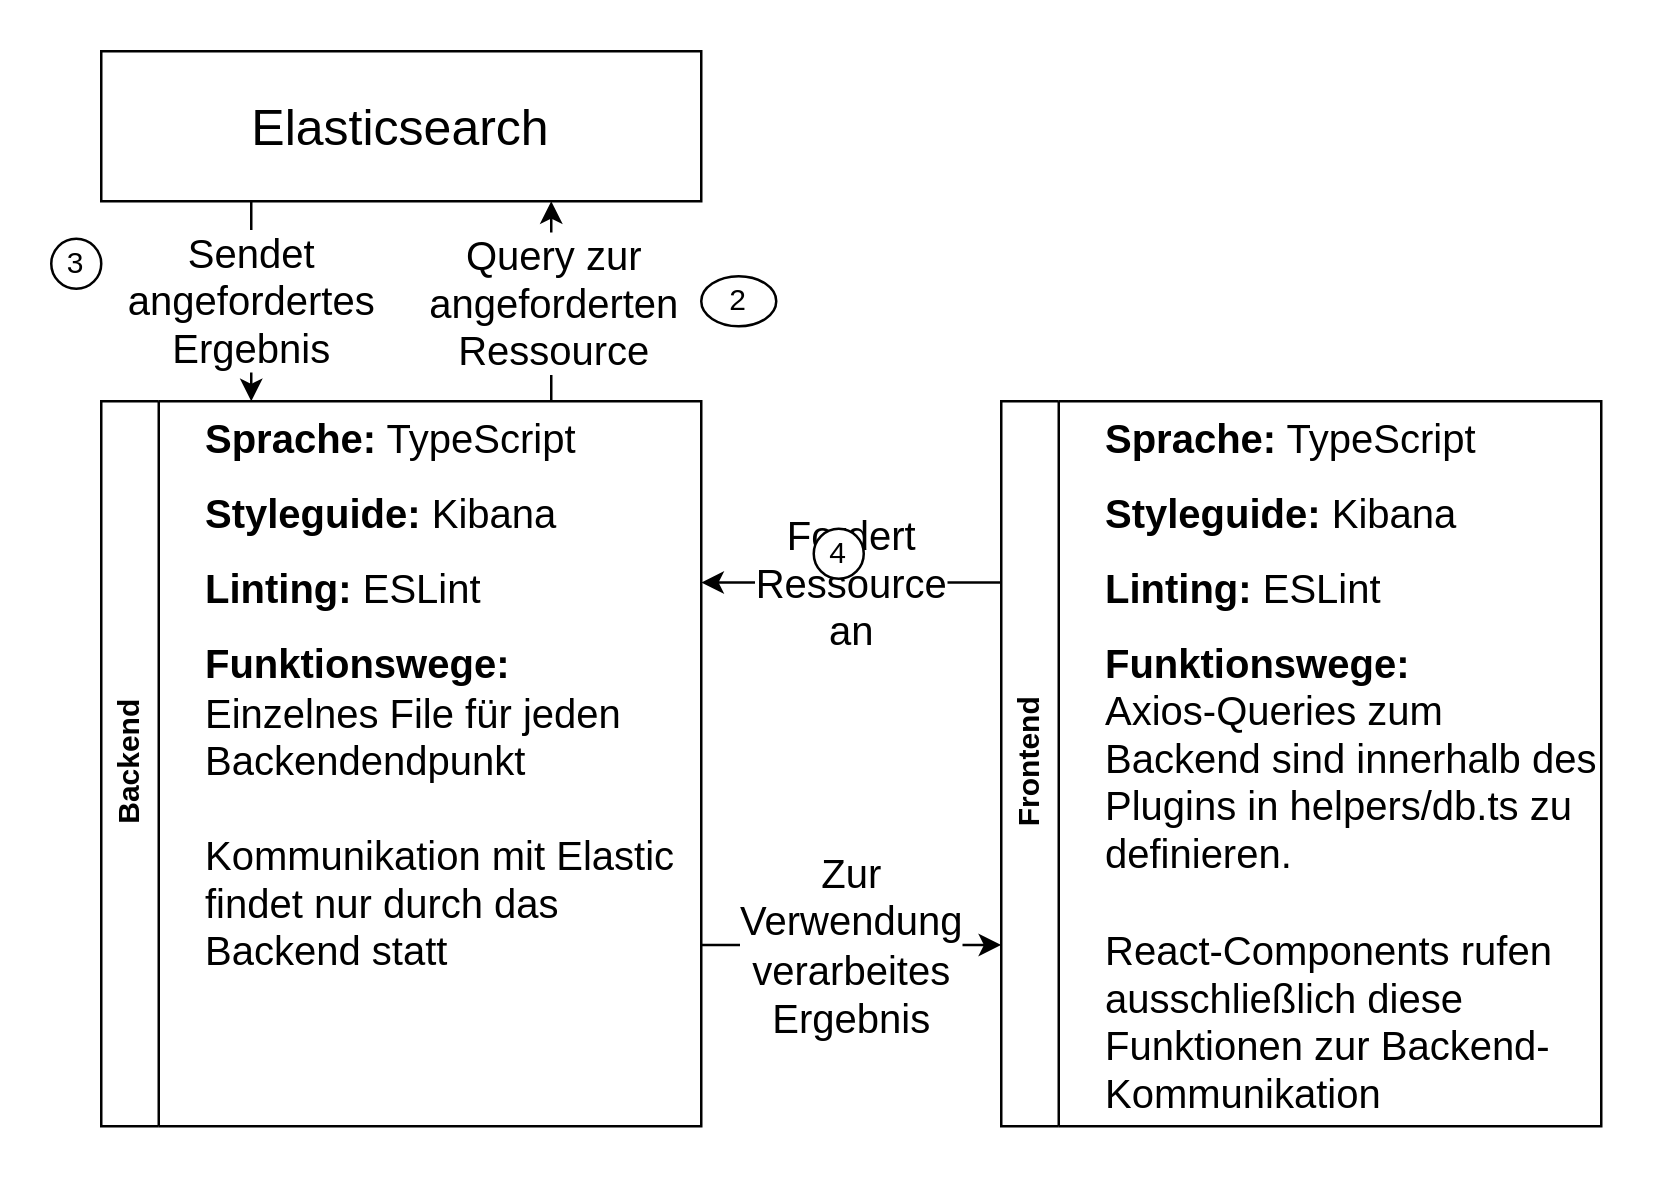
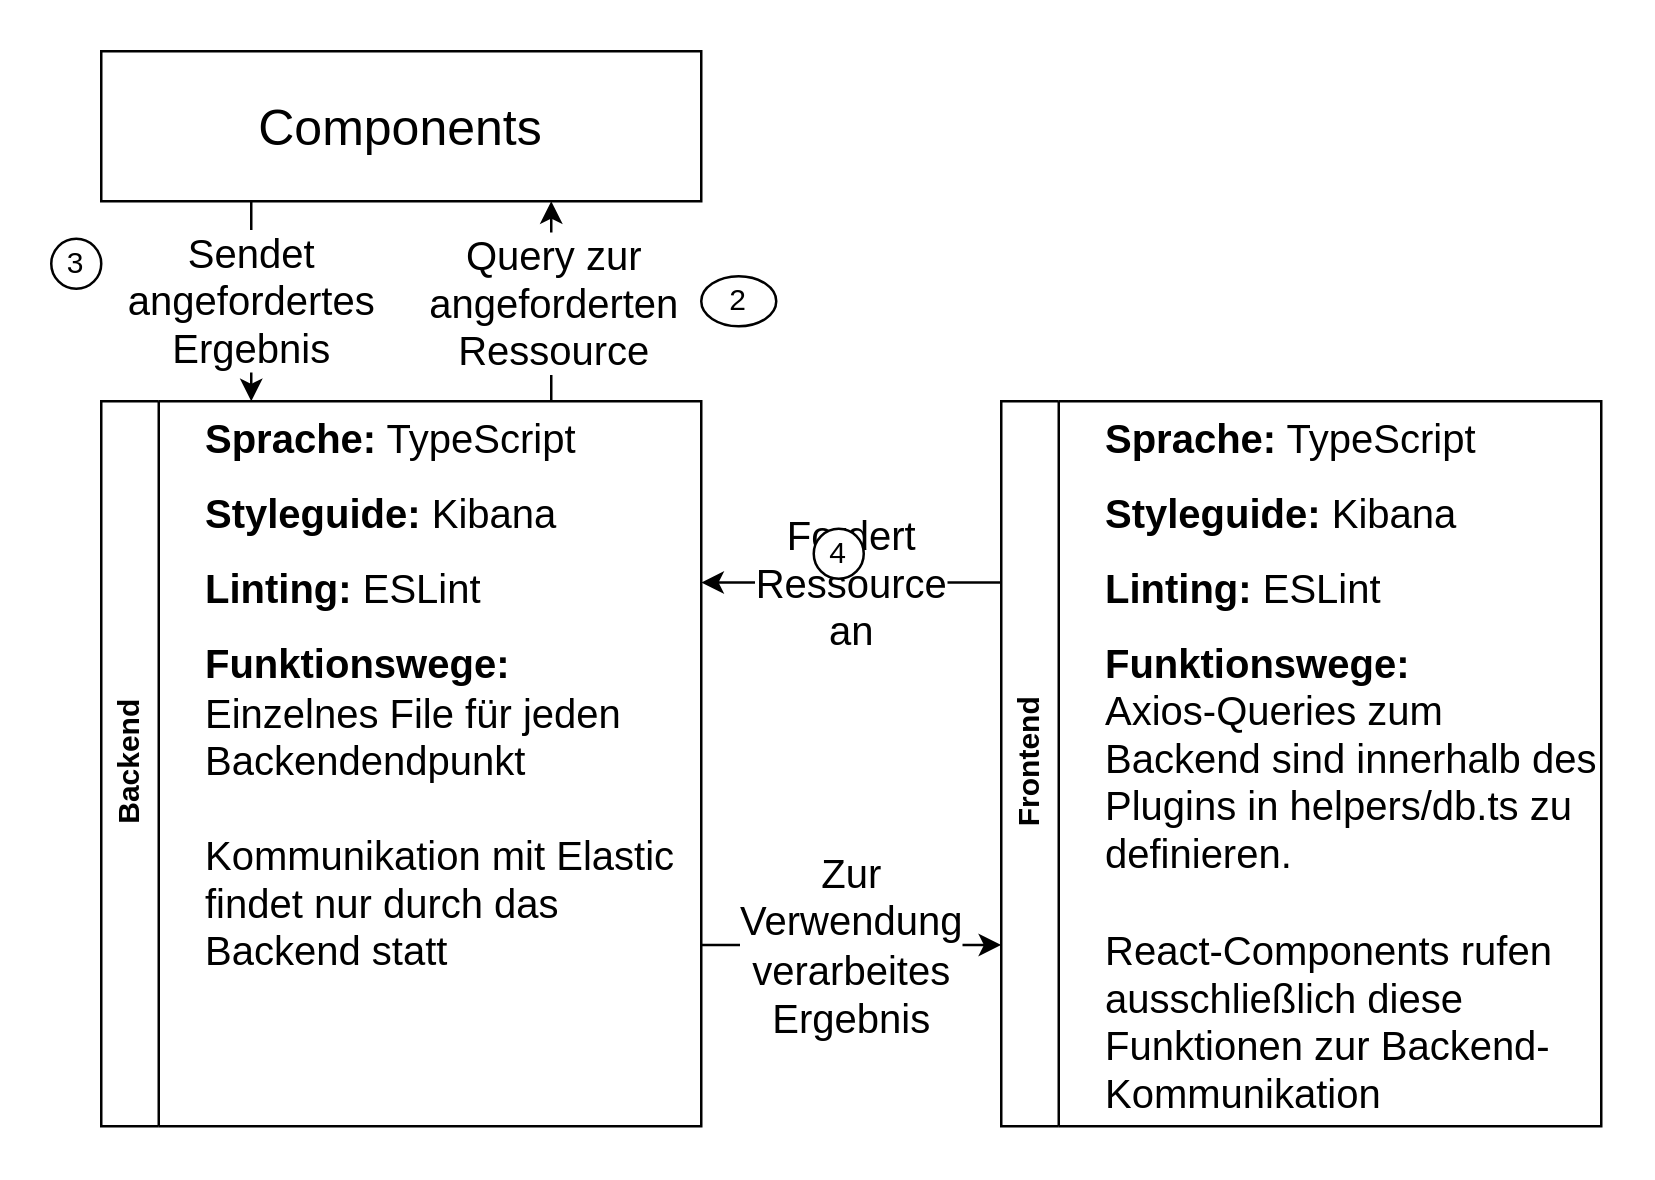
node "Elasticsearch": label "Elasticsearch" -> "Components"
